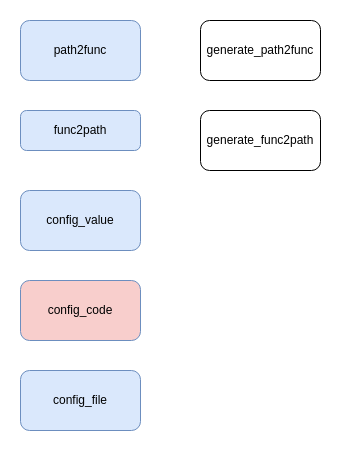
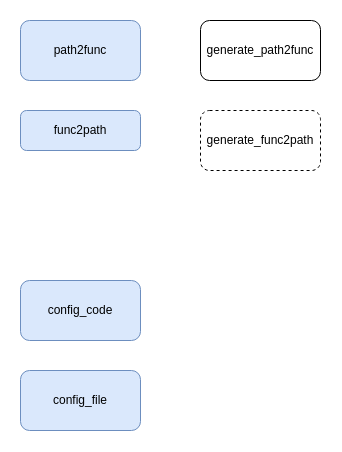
node "generate_func2path": style solid -> dashed
node "config_value": removed
node "config_code": fillcolor #f8cecc -> #dae8fc
